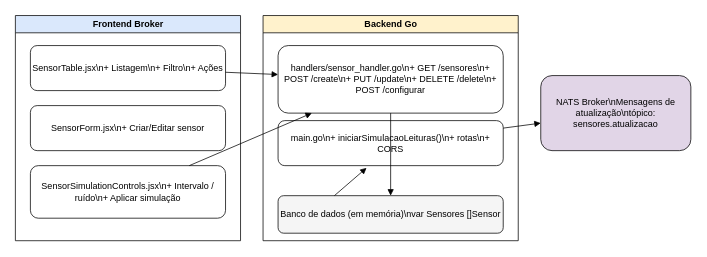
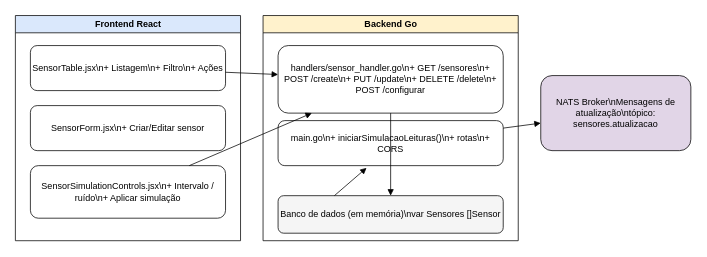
node "Frontend Broker": label "Frontend Broker" -> "Frontend React"
